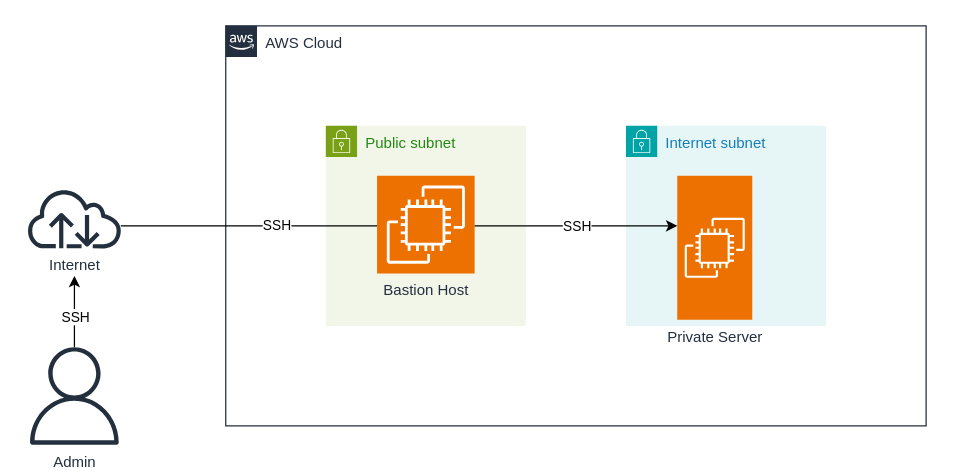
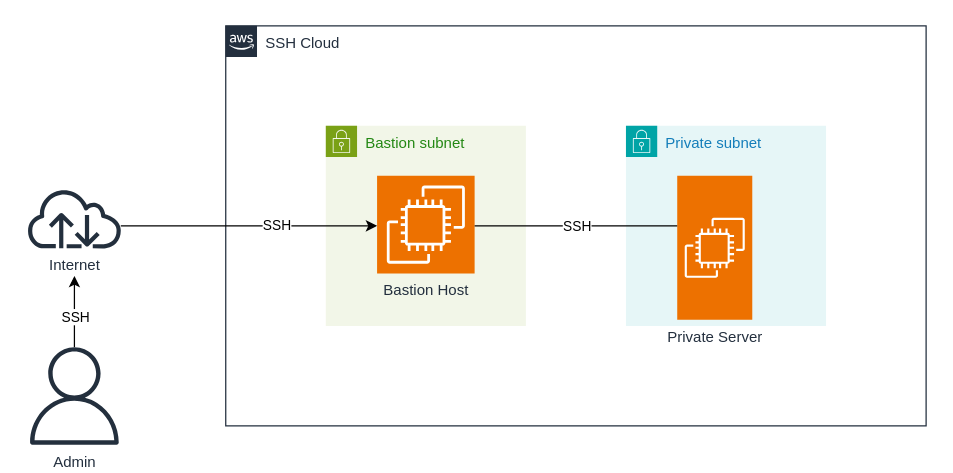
node "AWS Cloud": label "AWS Cloud" -> "SSH Cloud"
node "Public subnet": label "Public subnet" -> "Bastion subnet"
node "Internet subnet": label "Internet subnet" -> "Private subnet"
edge "Internet" -- "Bastion Host": arrowhead none -> classic
edge "Bastion Host" -> "Private Server": arrowhead classic -> none
